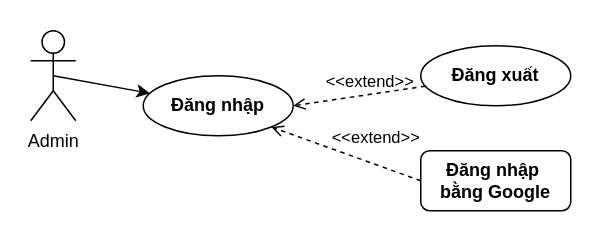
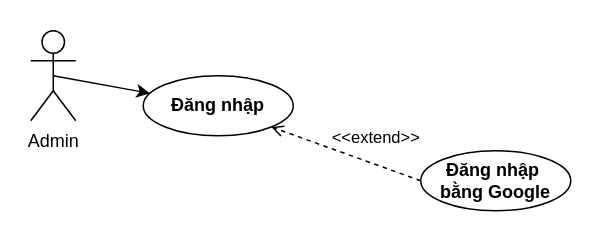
node "Đăng xuất": removed
edge "Đăng xuất" -> "Đăng nhập": removed, label "<<extend>>"
node "Đăng nhập bằng Google": shape rounded rectangle -> ellipse
